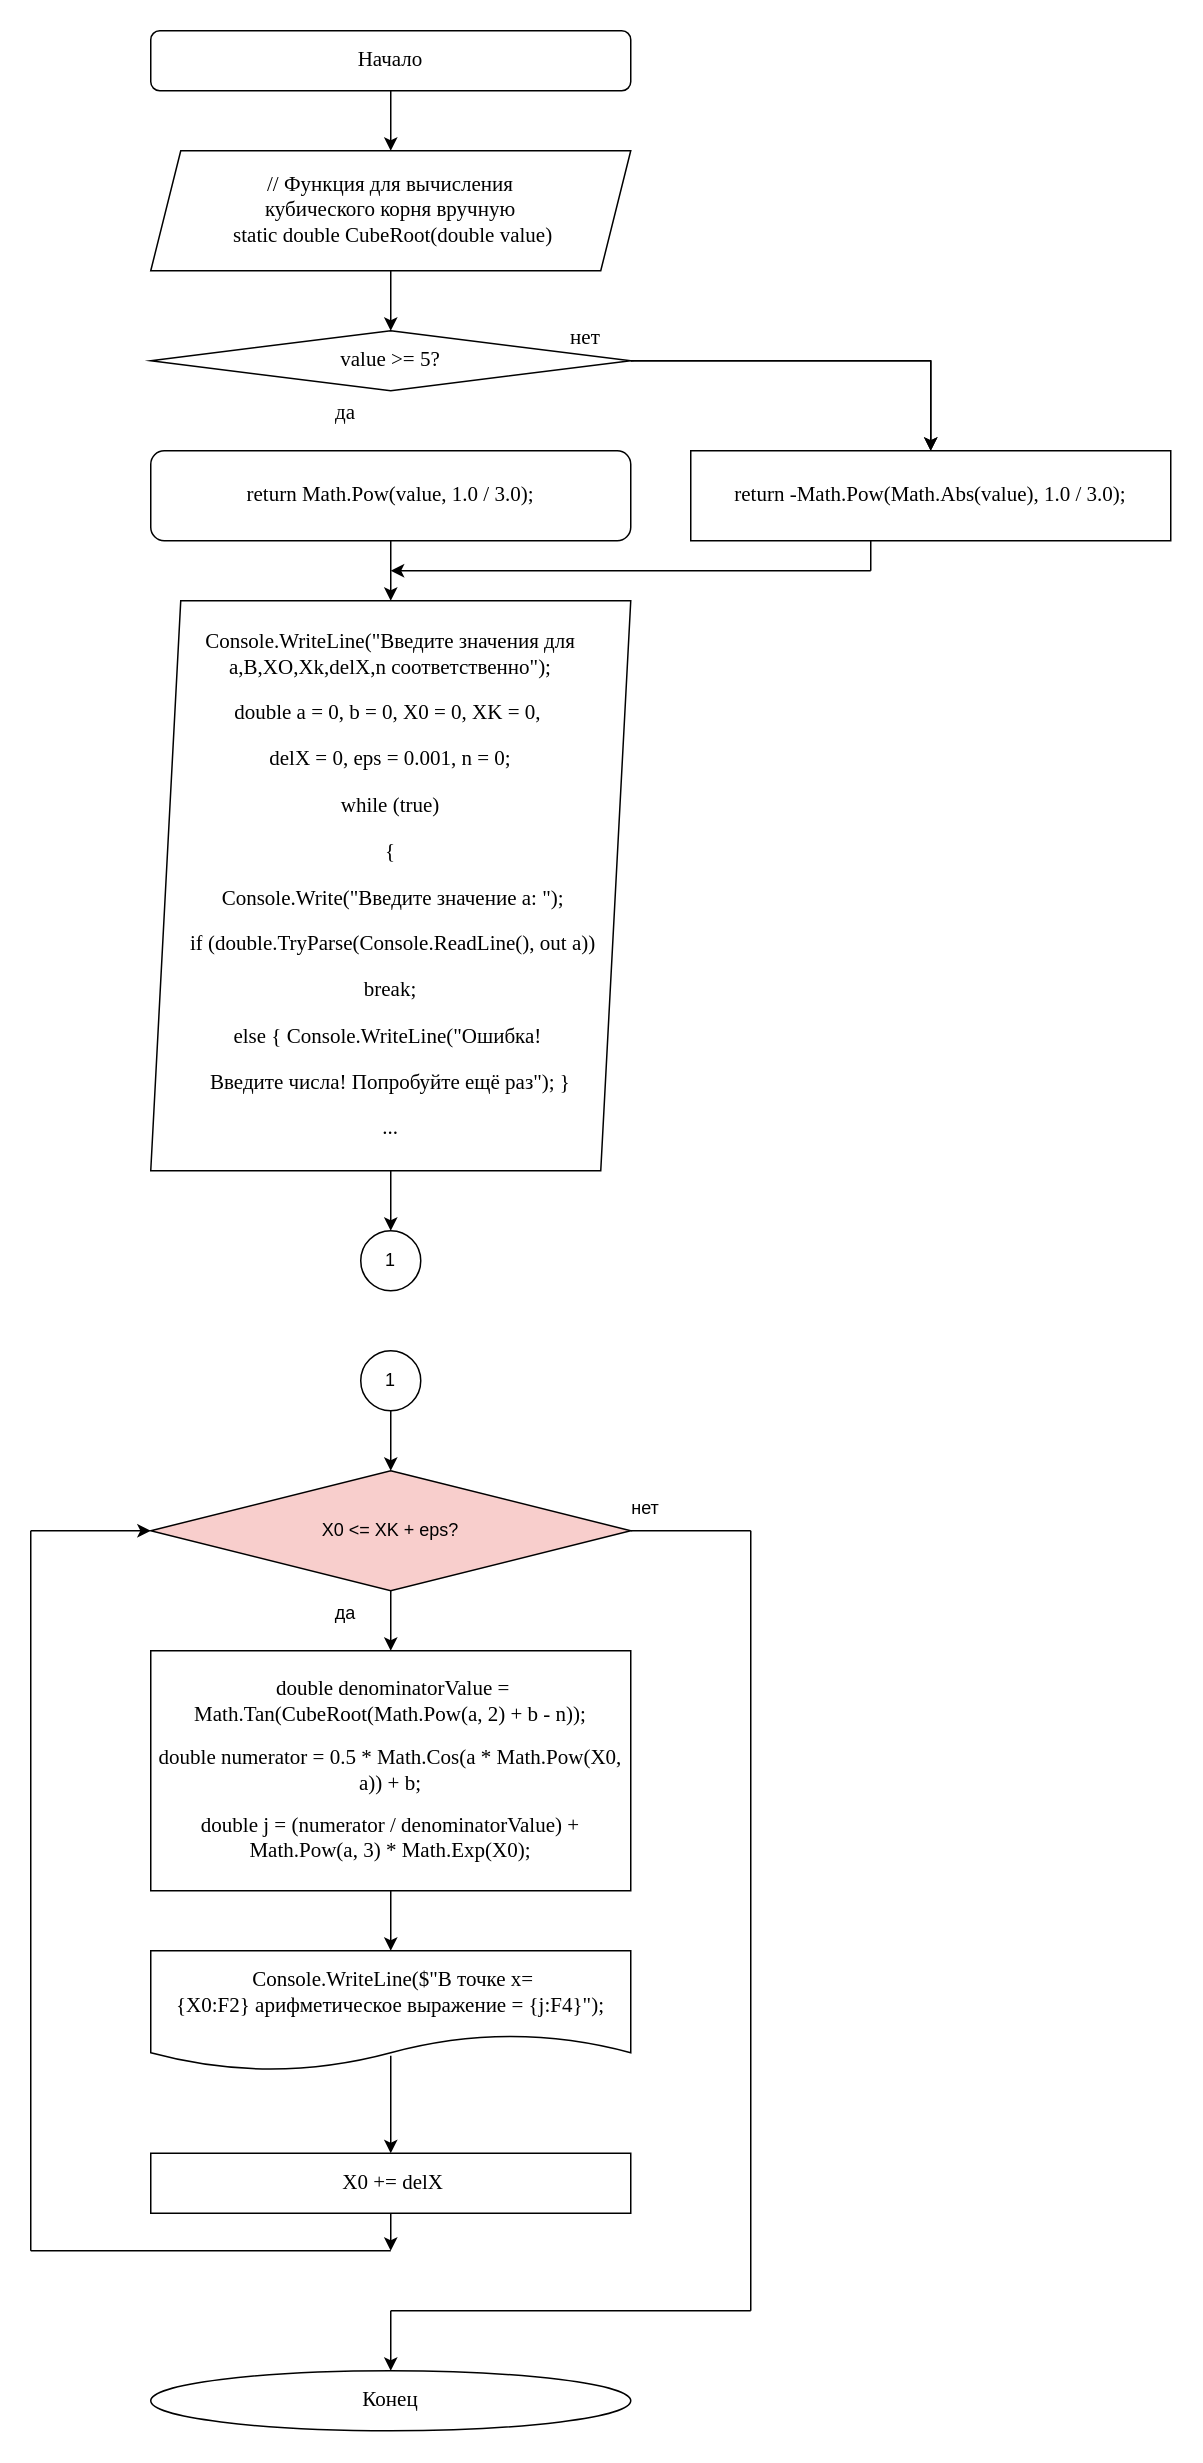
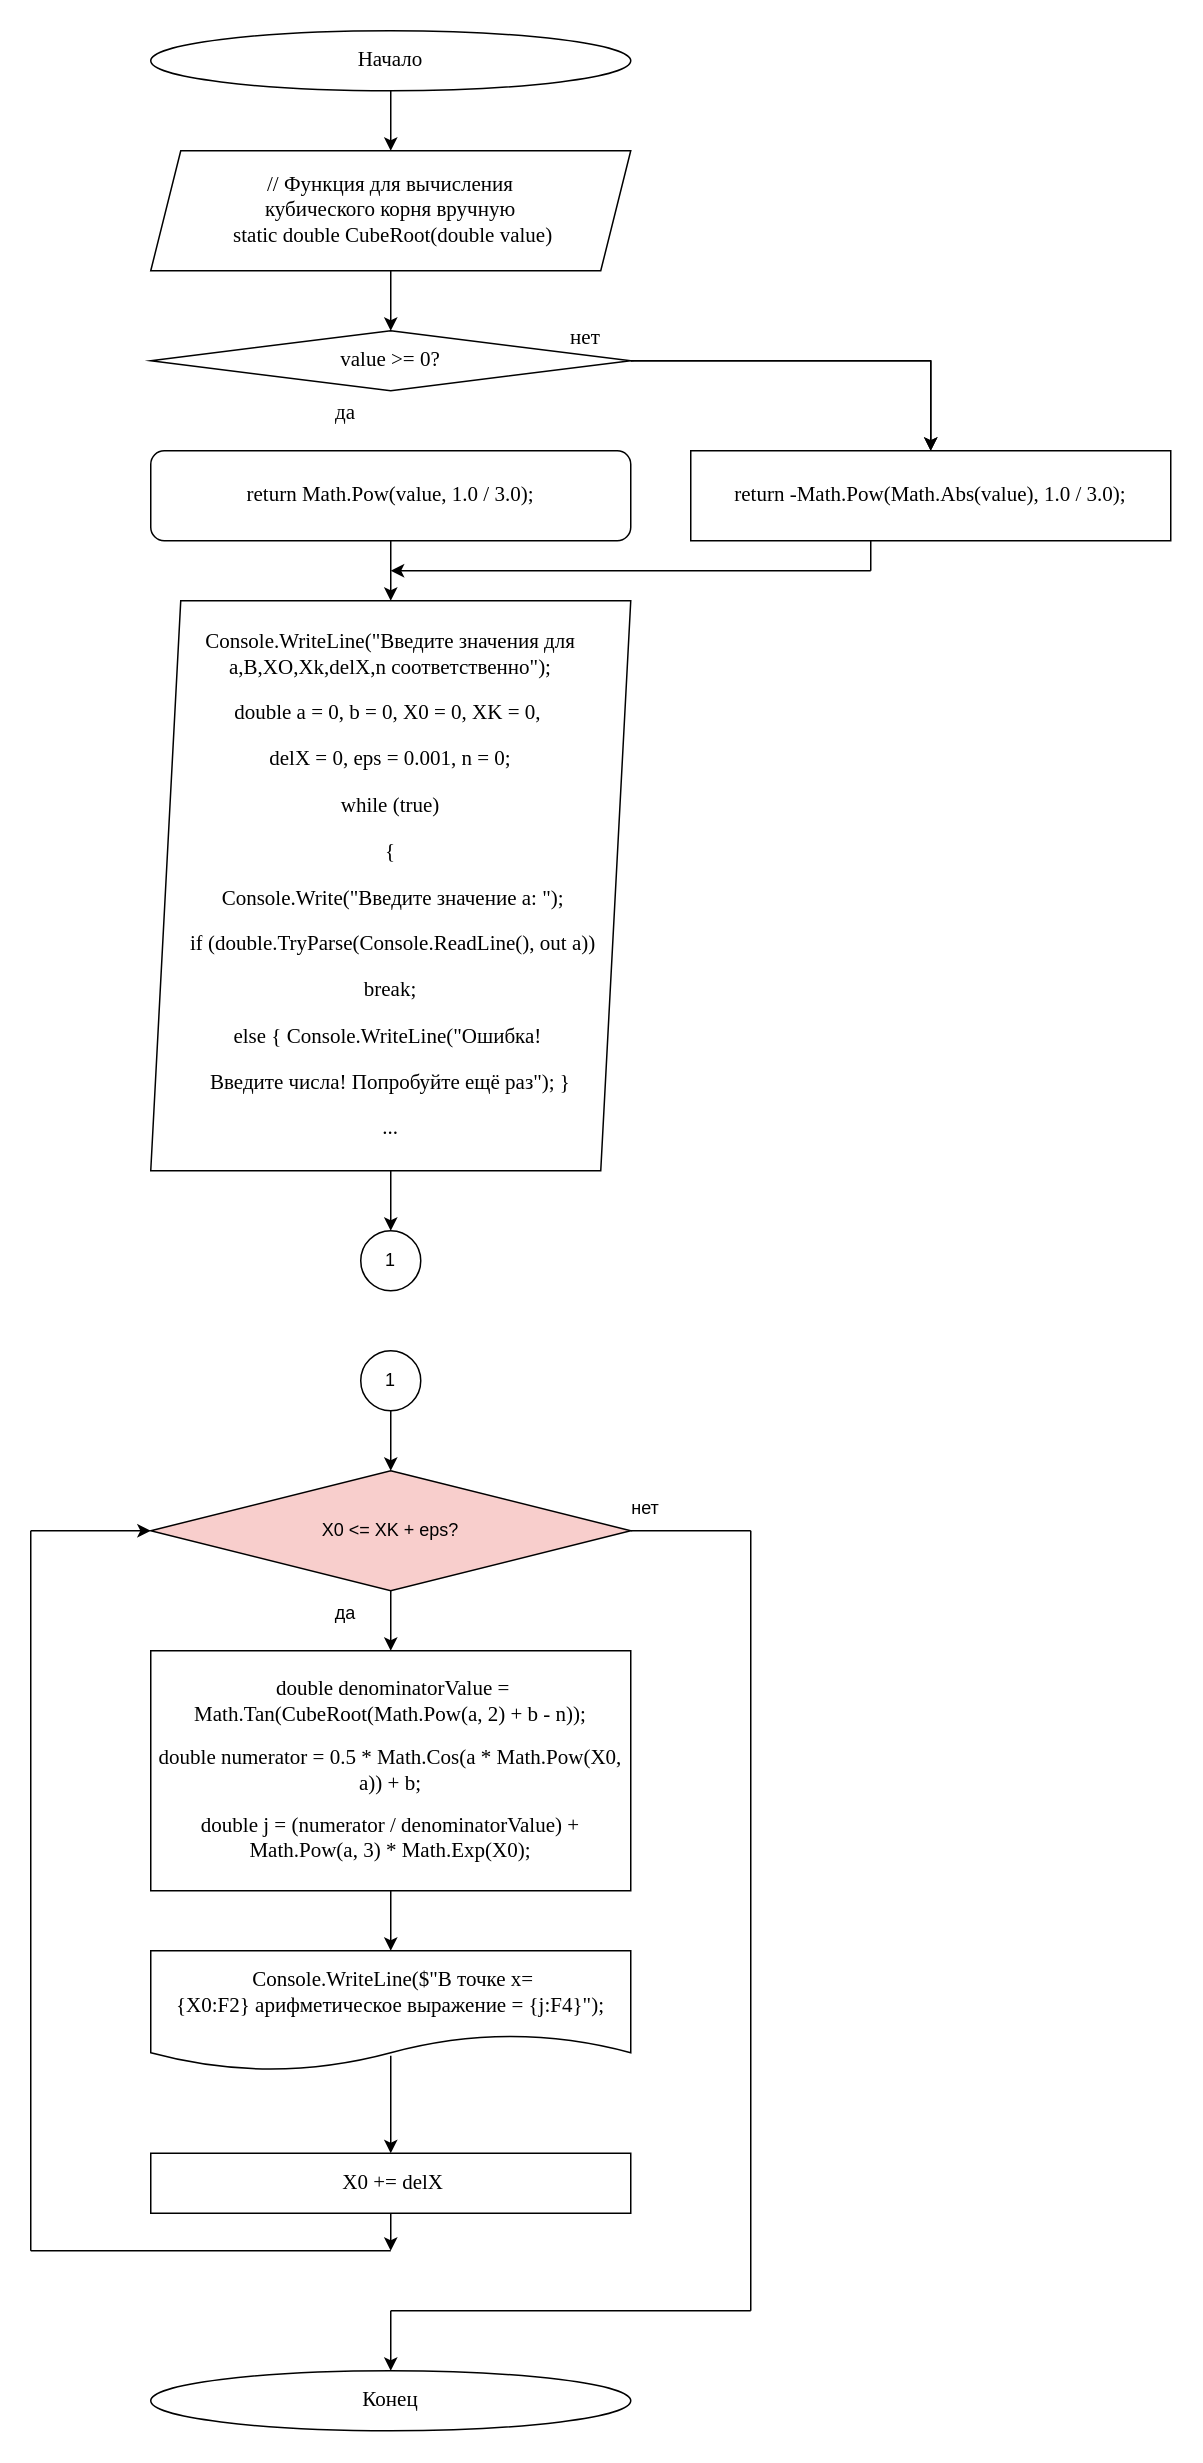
node "Начало": shape rounded rectangle -> ellipse
node "value >= 5?": label "value >= 5?" -> "value >= 0?"
